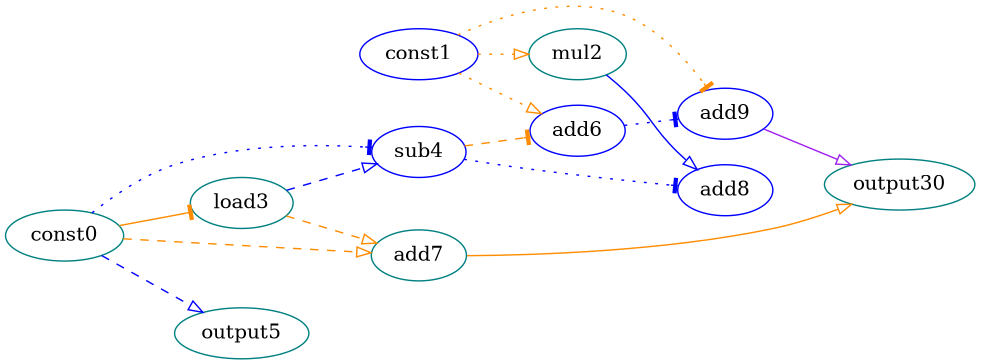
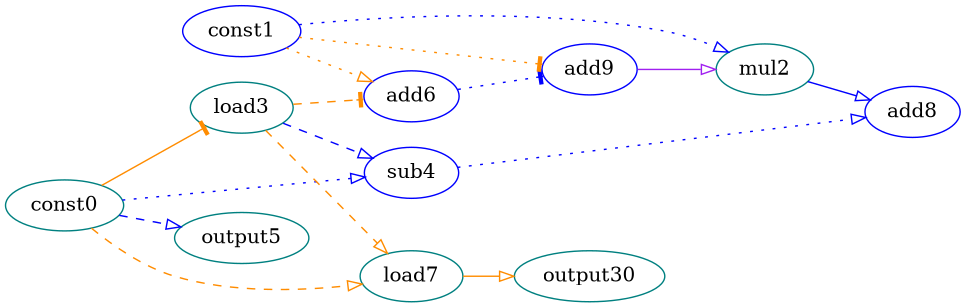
edge "const1" -> "mul2": color darkorange -> blue
edge "sub4" -> "add6": now "load3" -> "add6"
edge "add9" -> "output30": now "add9" -> "mul2"
edge "const0" -> "sub4": arrowhead tee -> onormal
edge "sub4" -> "add8": arrowhead tee -> onormal
node "add7": label "add7" -> "load7"
